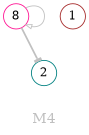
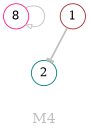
edge "8" -> "2": now "1" -> "2"
